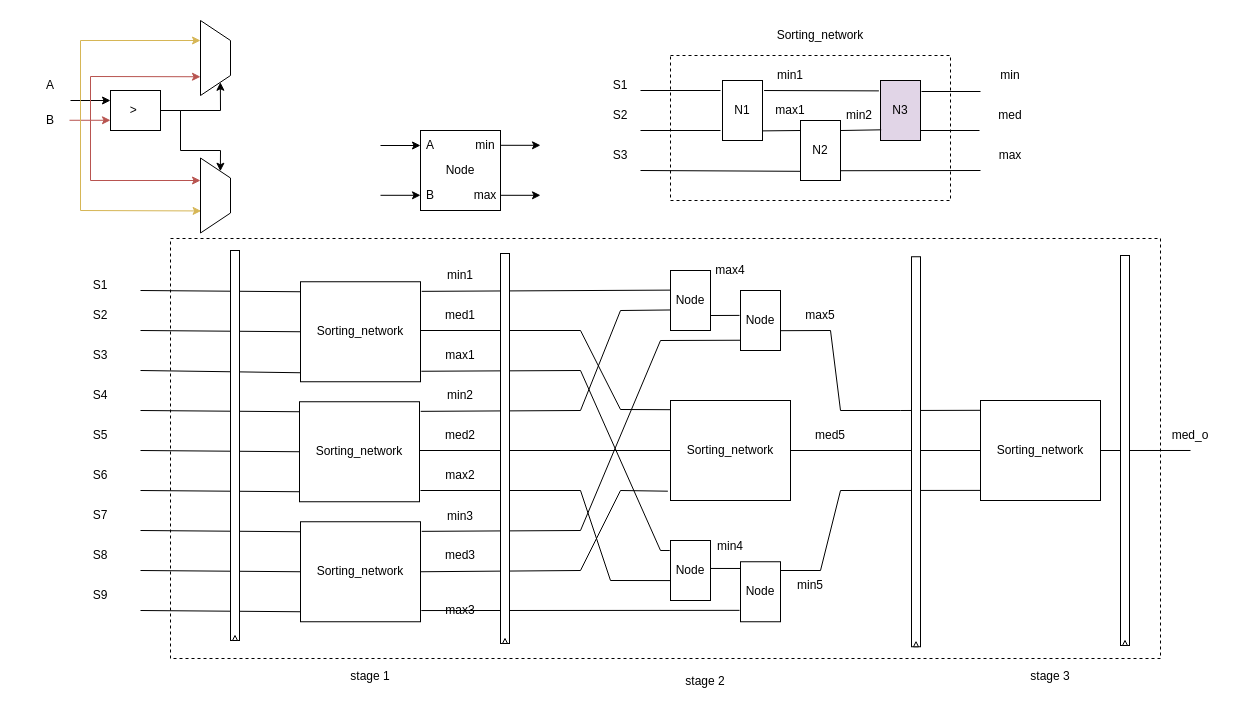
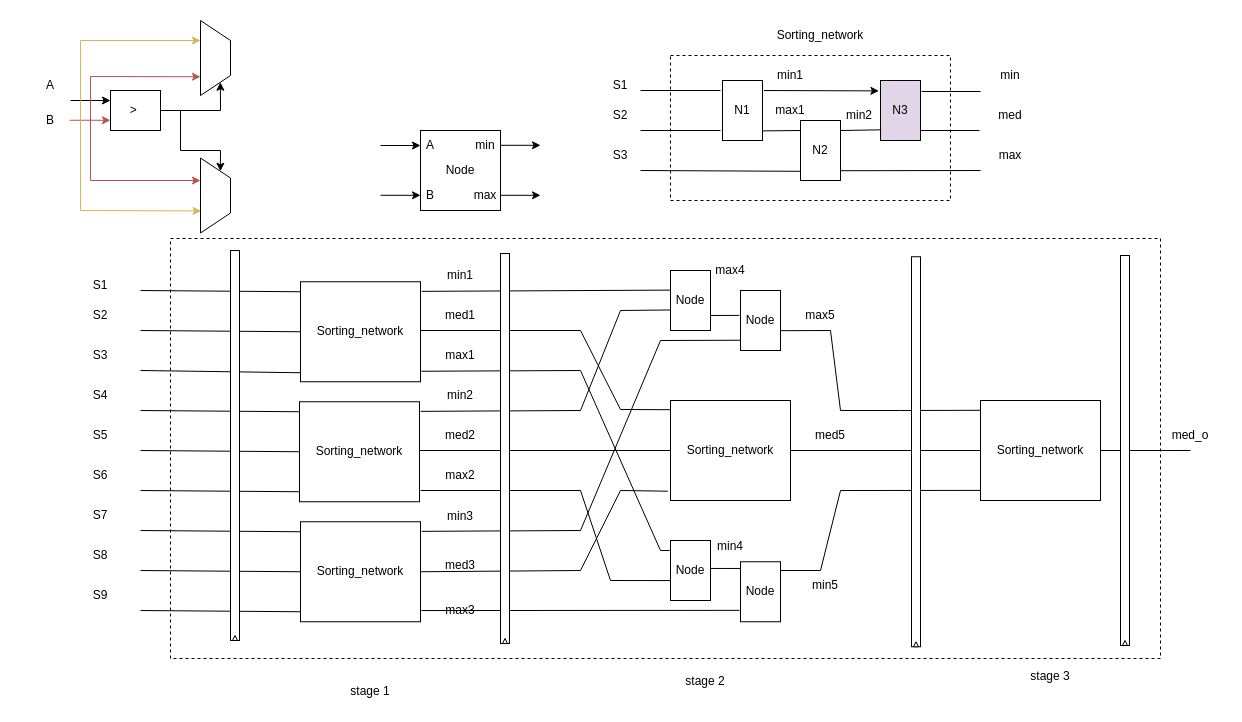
edge "N1" -- "N3": arrowhead none -> classic
node "med3": moved (460, 556) -> (460, 566)
node "min5": moved (811, 586) -> (826, 586)
node "stage 1": moved (371, 677) -> (371, 692)
